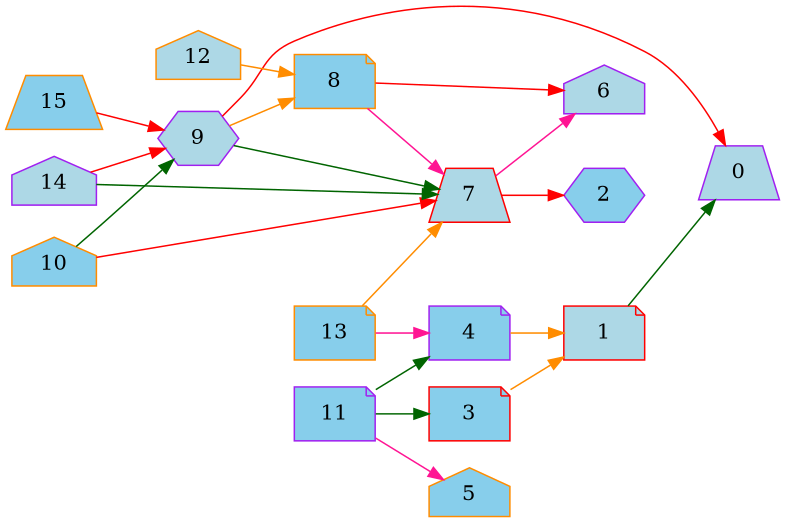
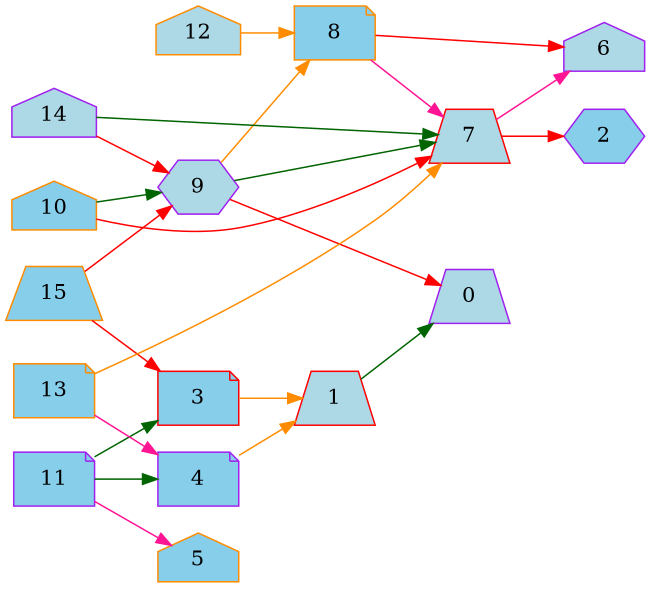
node "1": shape note -> trapezium
edge "15" -> "3": added
